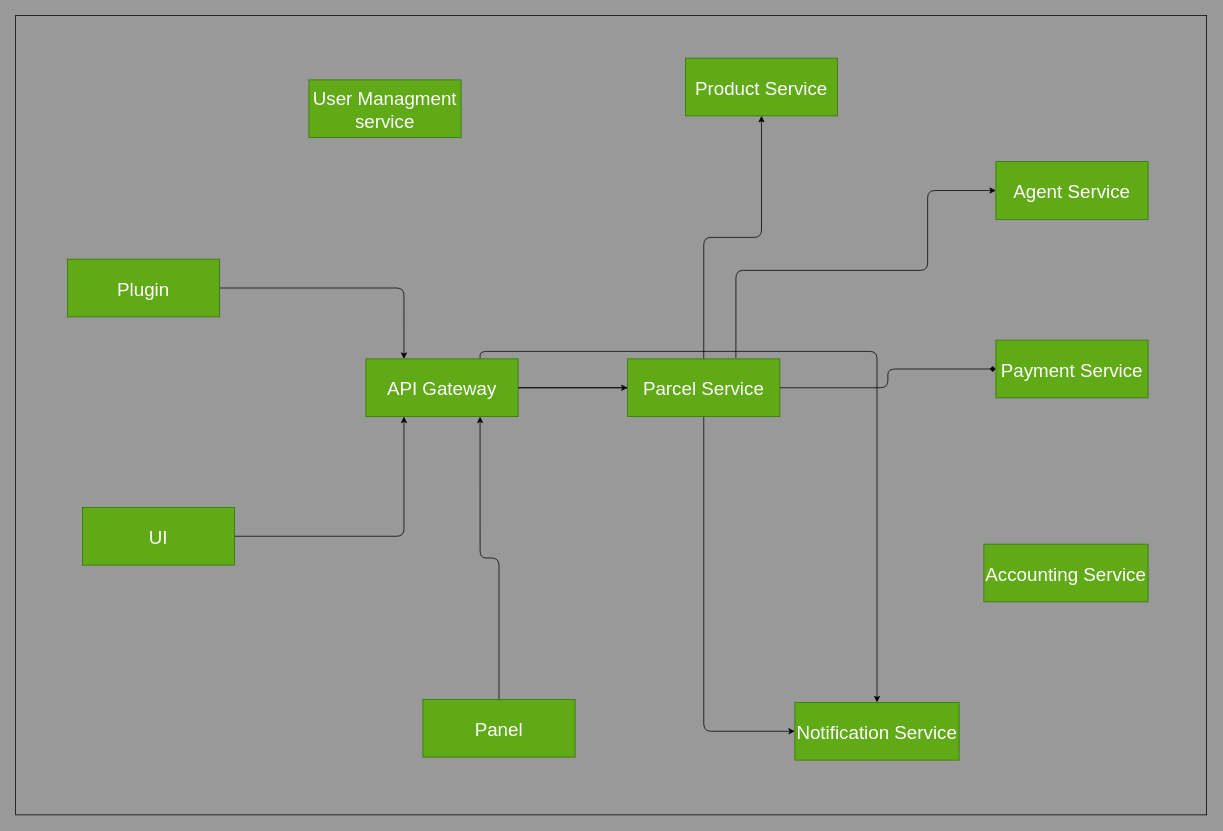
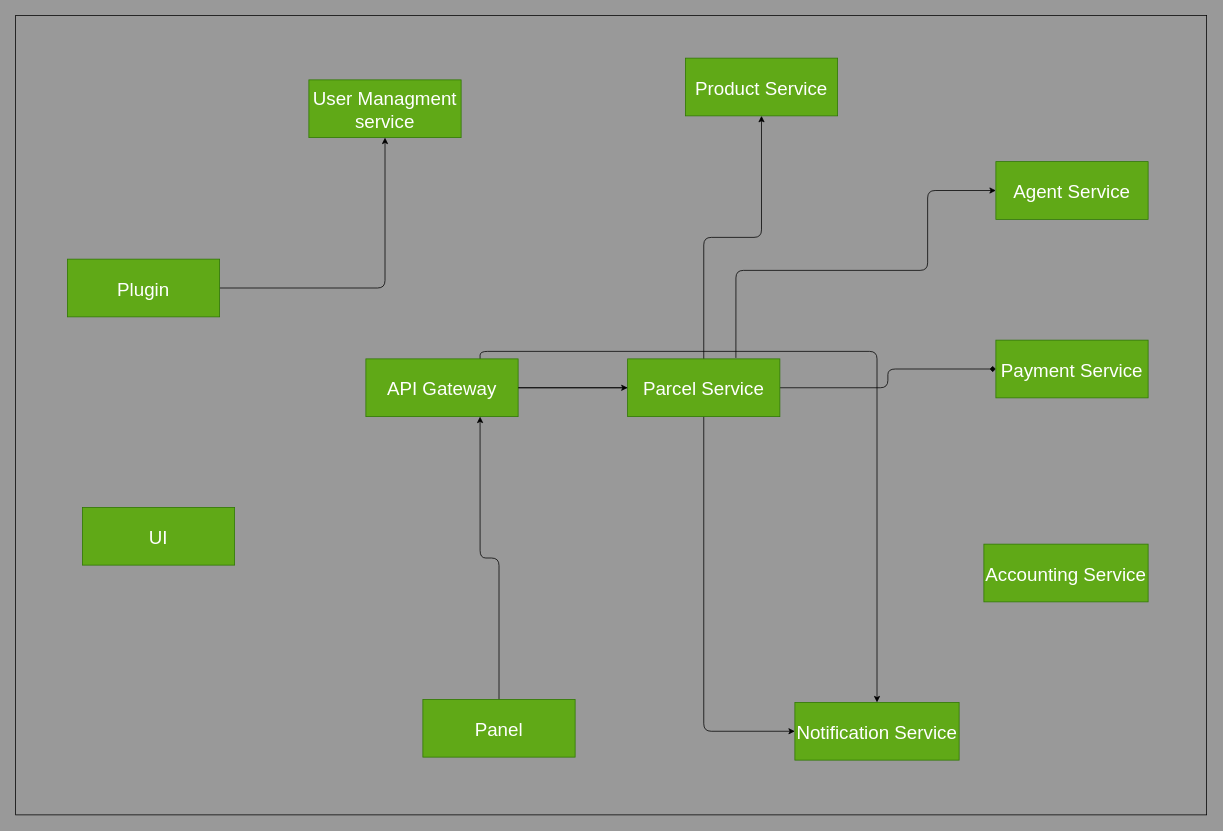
edge "Plugin" -> "API Gateway": now "Plugin" -> "User Managment service"
edge "UI" -> "API Gateway": removed
